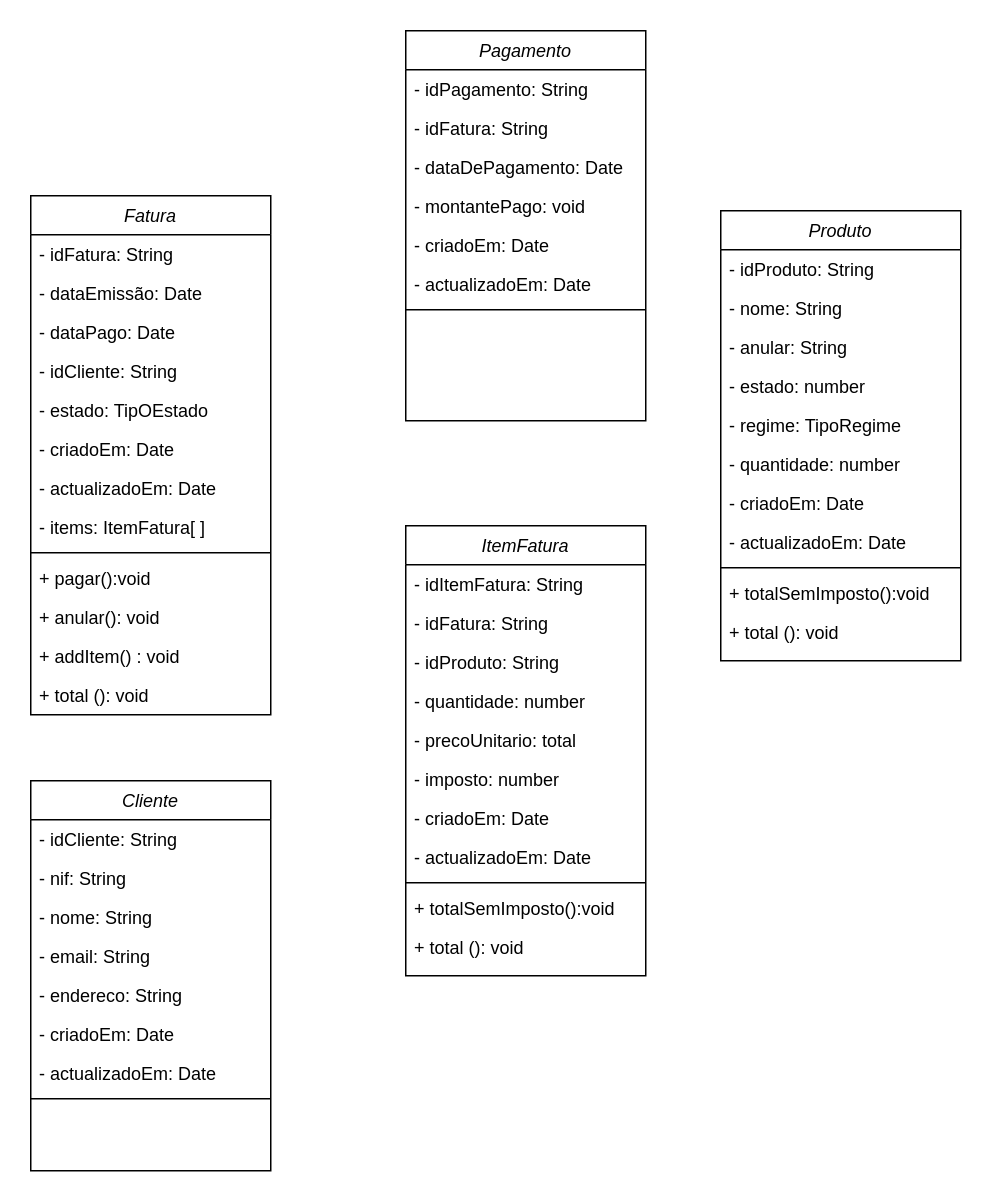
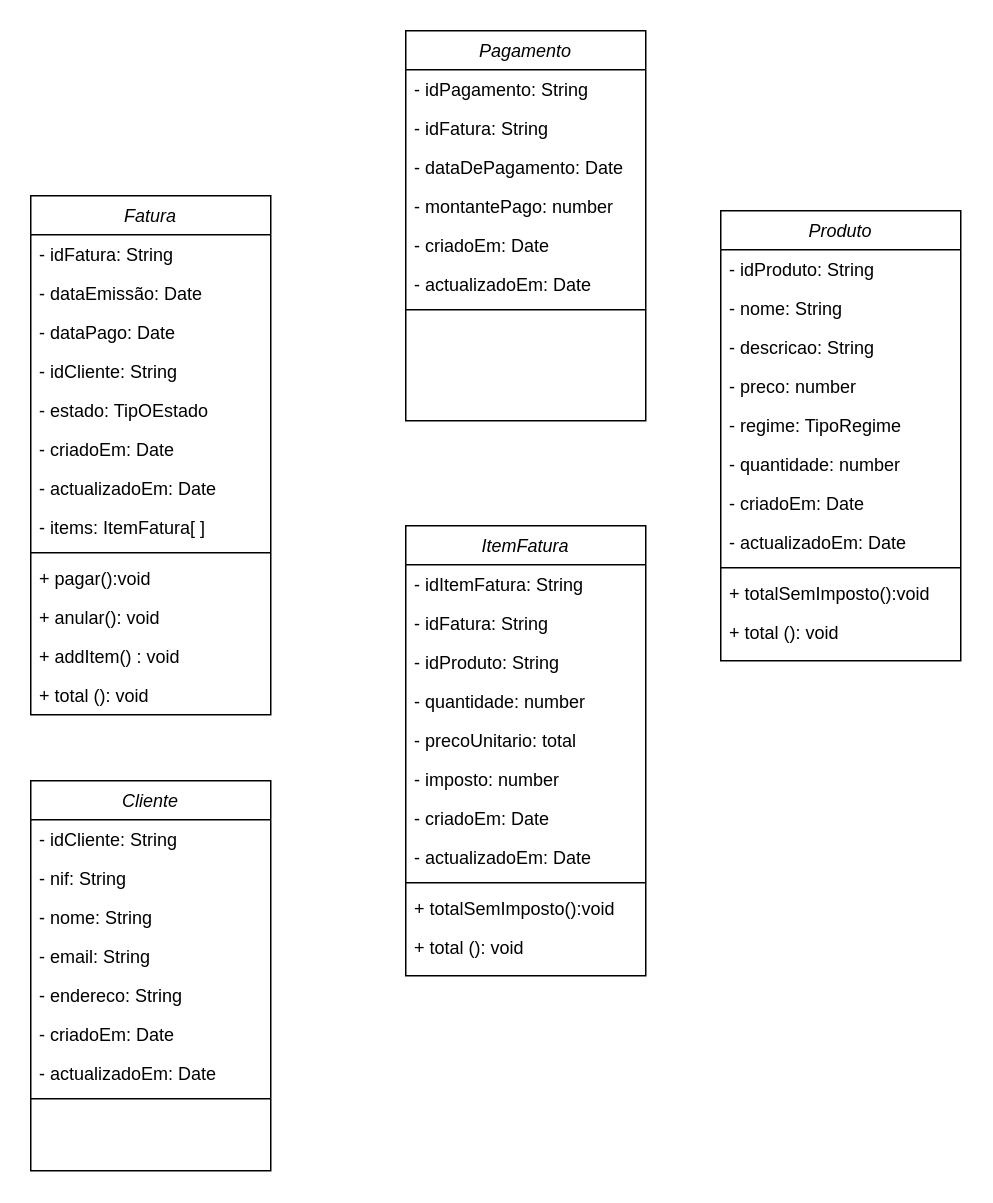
node "- montantePago: void": label "- montantePago: void" -> "- montantePago: number"
node "- anular: String": label "- anular: String" -> "- descricao: String"
node "- estado: number": label "- estado: number" -> "- preco: number"
